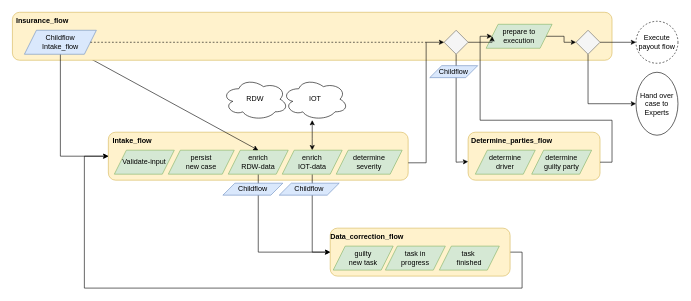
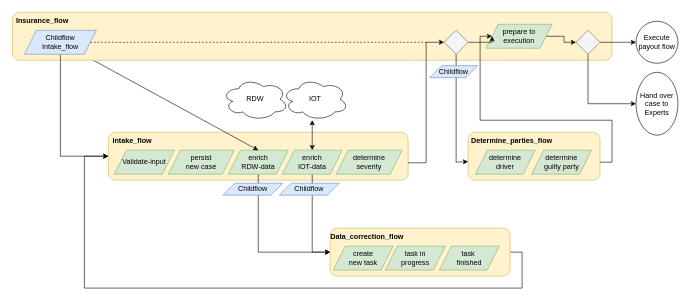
node "Execute payout flow": style dashed -> solid
node "guilty new task": label "guilty new task" -> "create new task"
